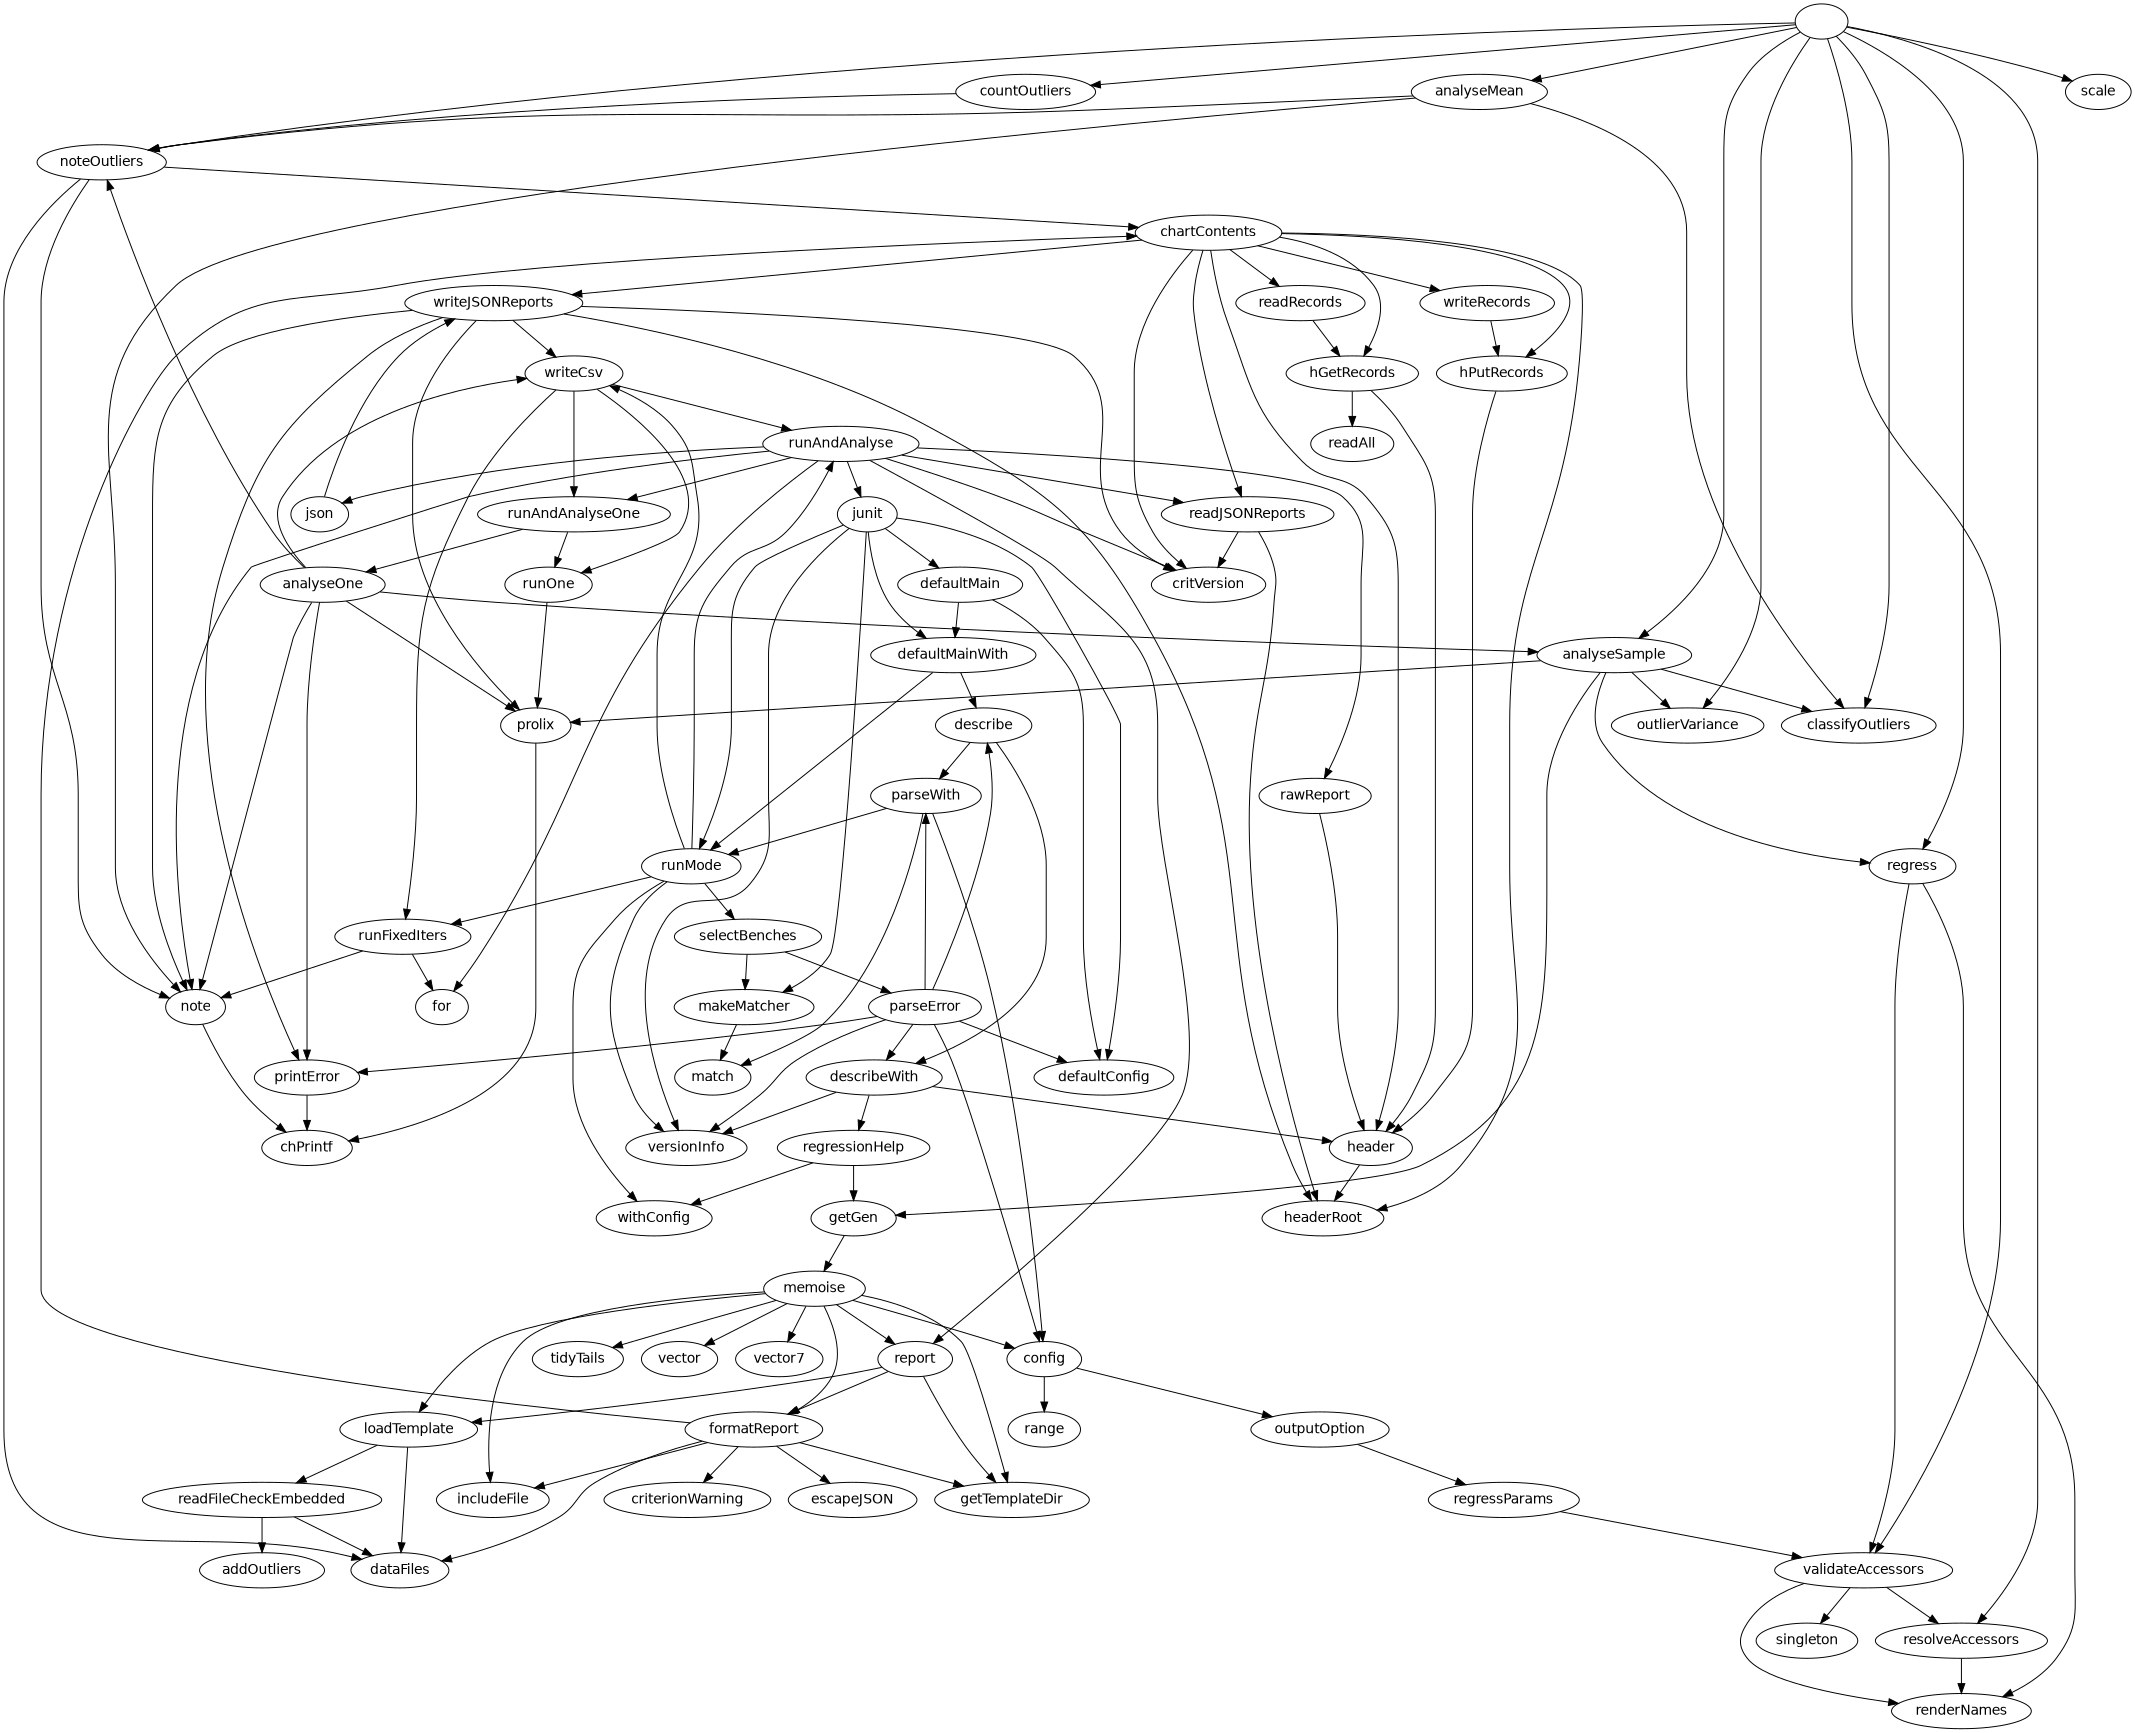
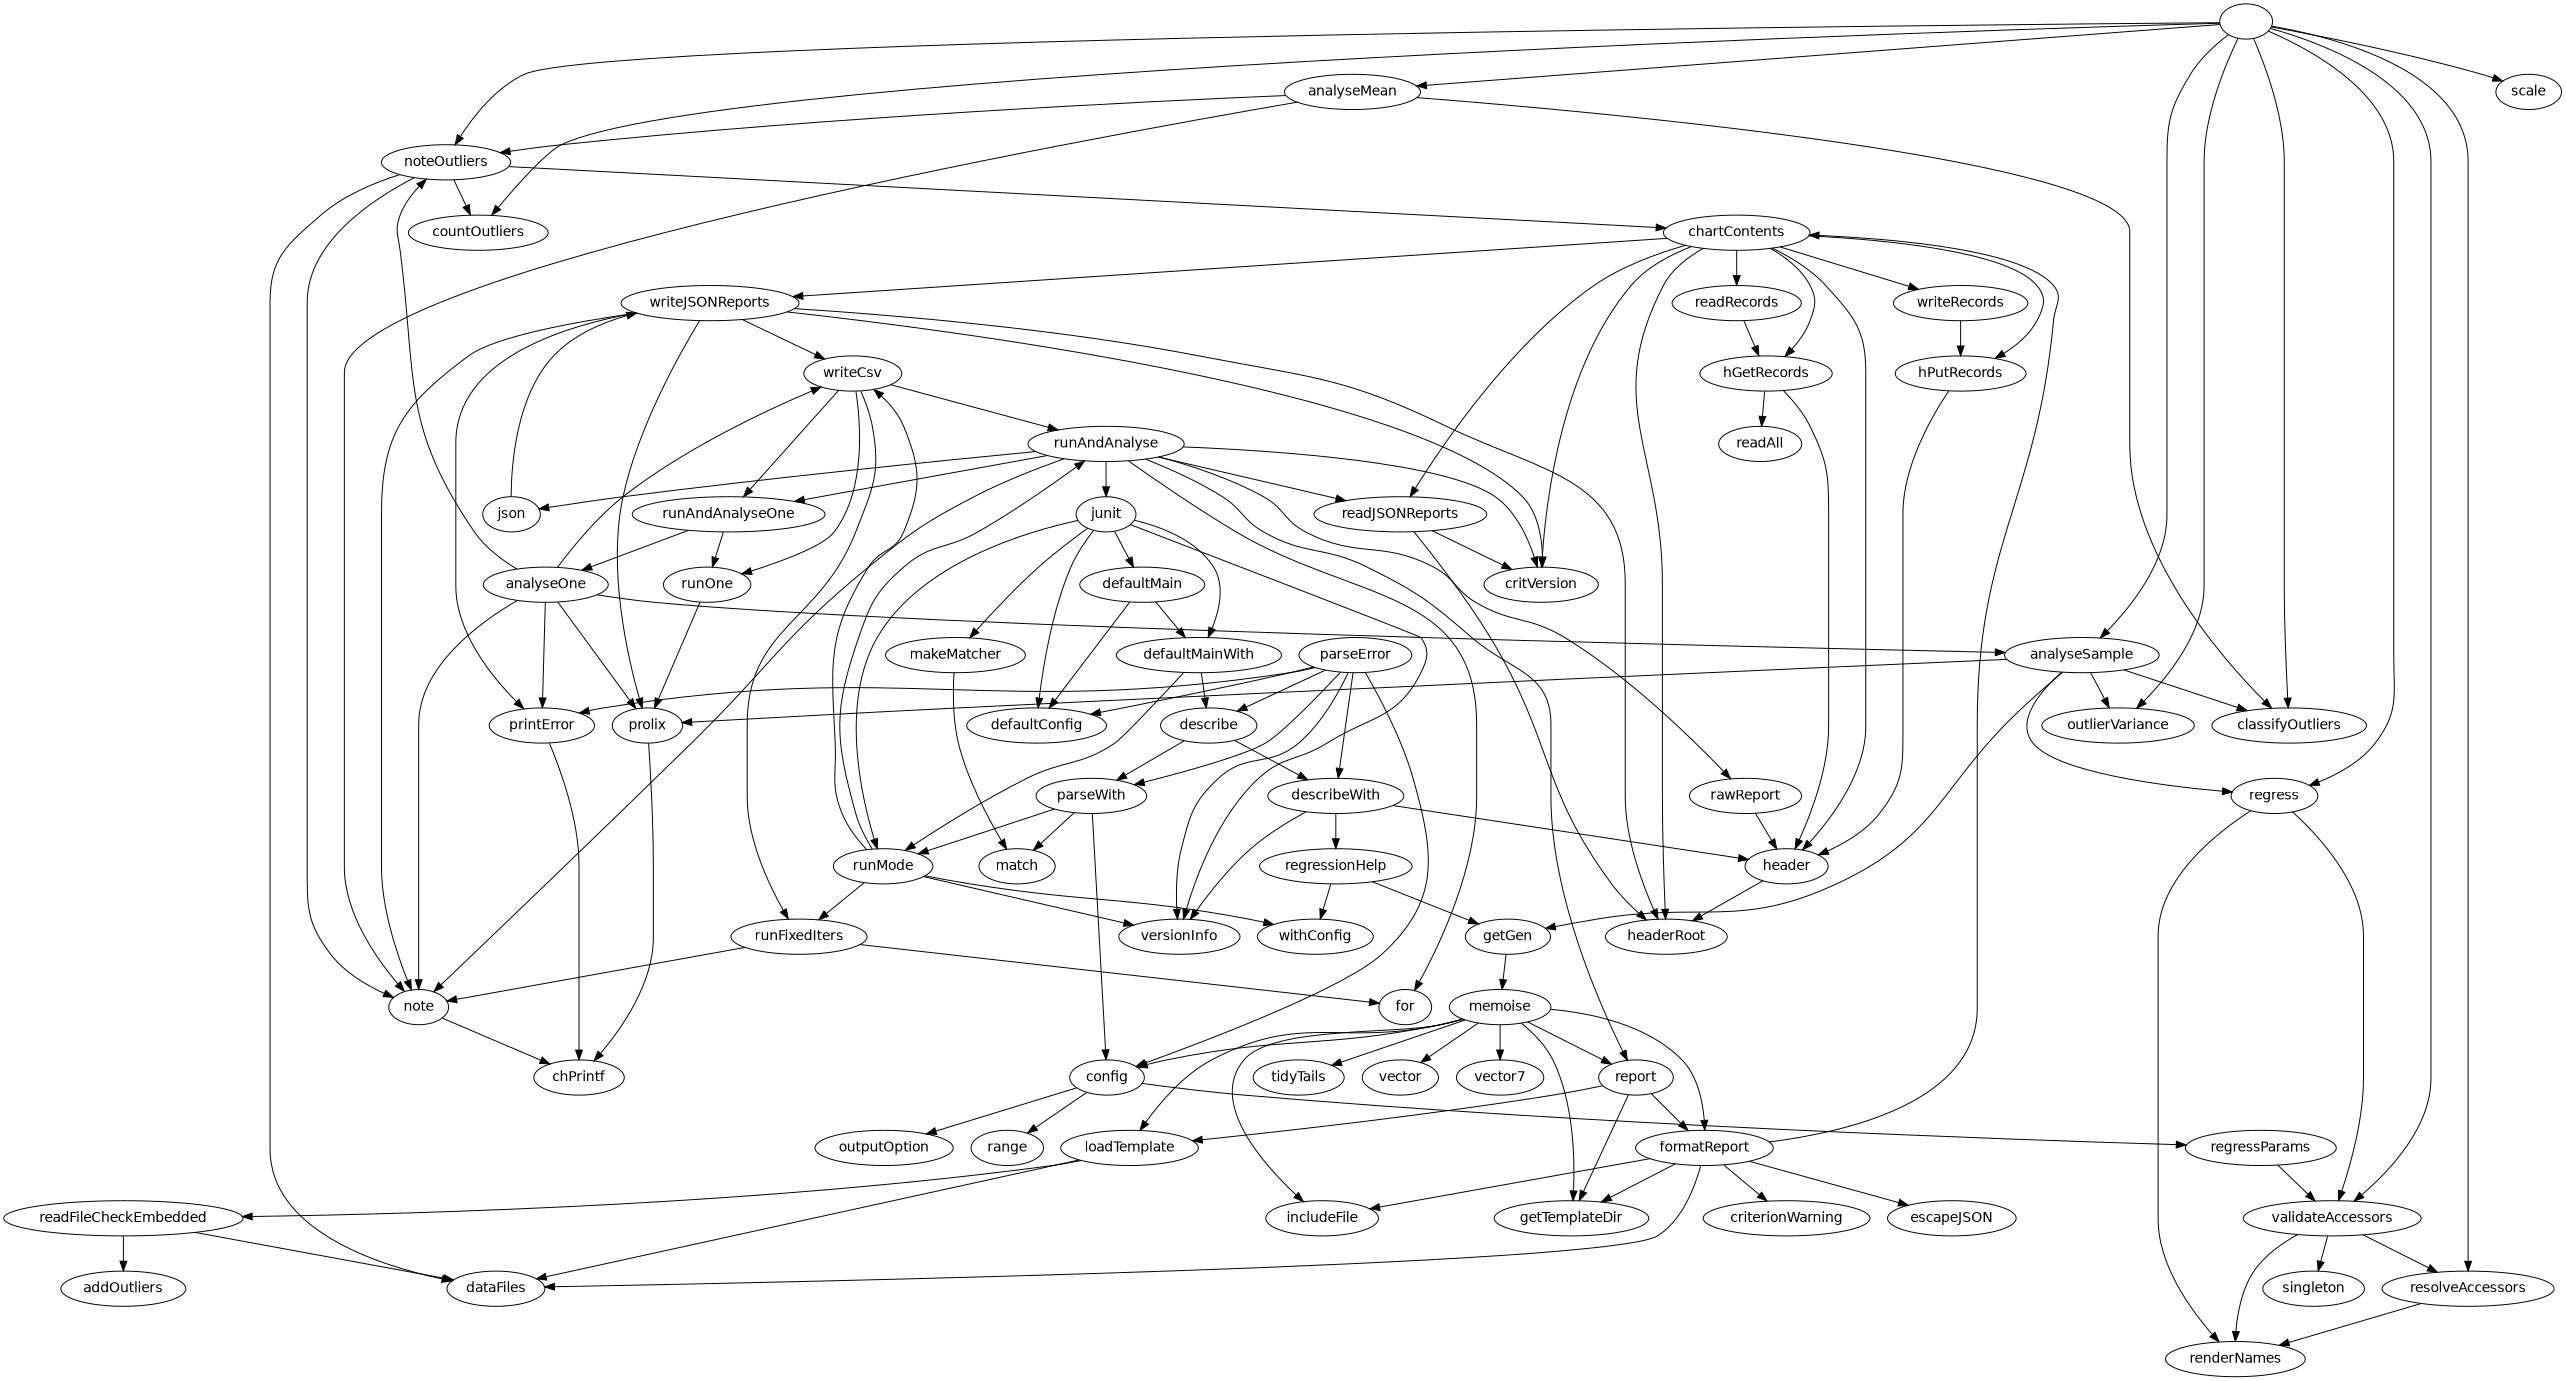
edge "countOutliers" -> "noteOutliers": reversed
node "selectBenches": removed
edge "outputOption" -> "regressParams": now "config" -> "regressParams"
